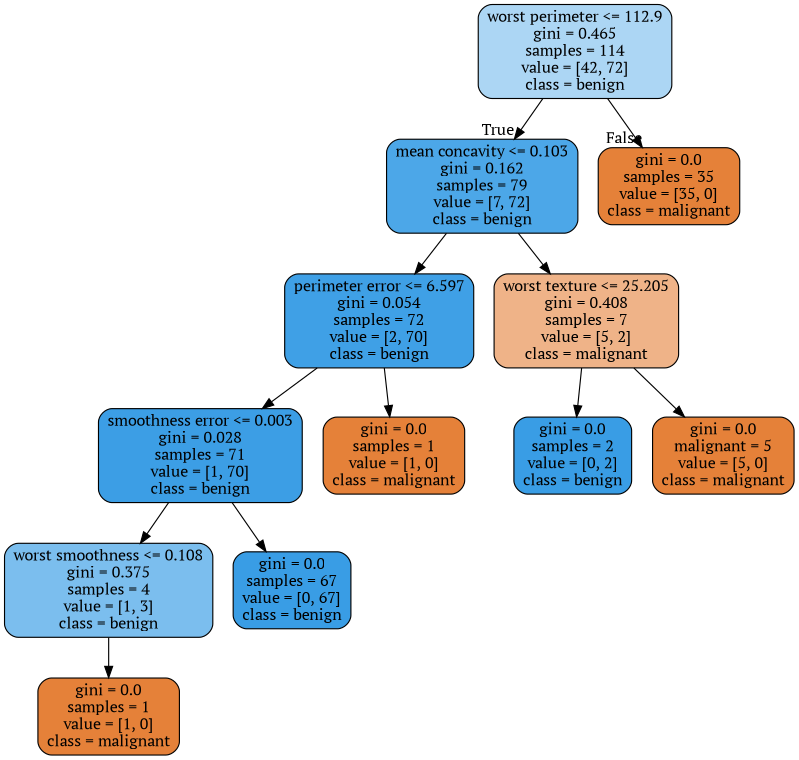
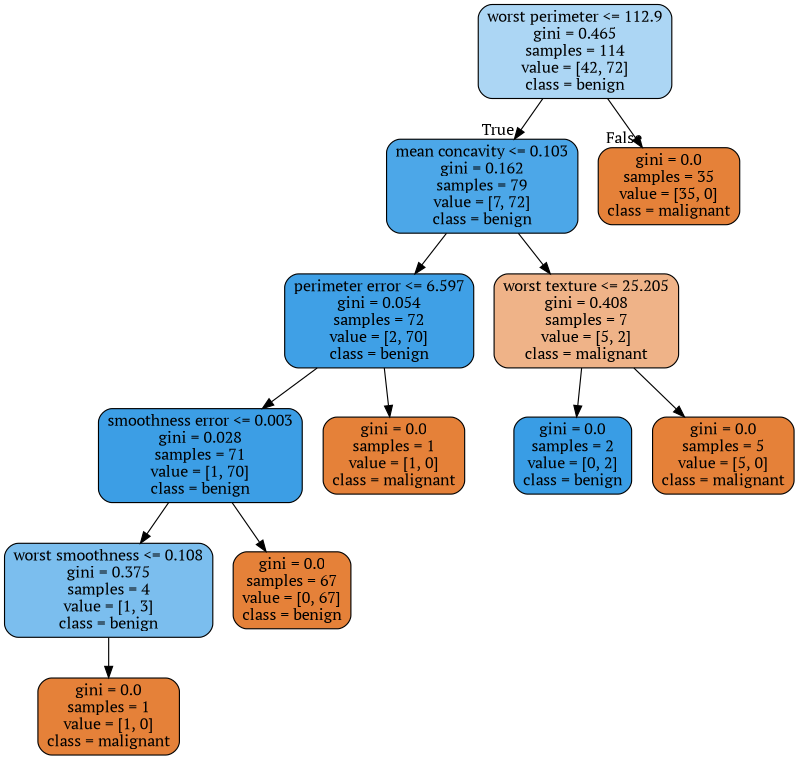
node "gini = 0.0 malignant = 5 value = [5, 0] class = malignant": label "gini = 0.0 malignant = 5 value = [5, 0] class = malignant" -> "gini = 0.0 samples = 5 value = [5, 0] class = malignant"
node "gini = 0.0 samples = 67 value = [0, 67] class = benign": fillcolor #399de5 -> #e58139
